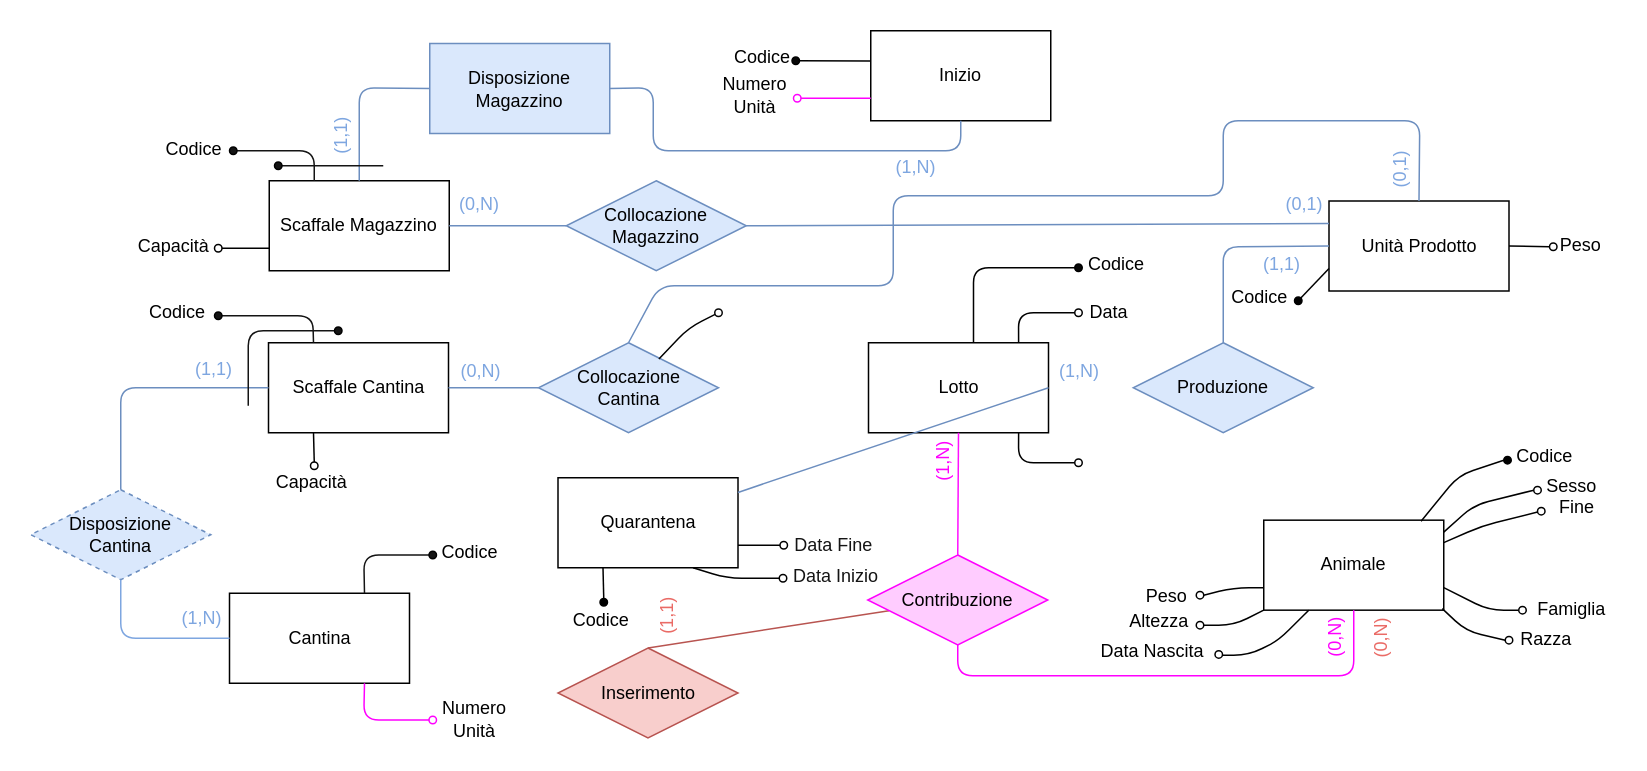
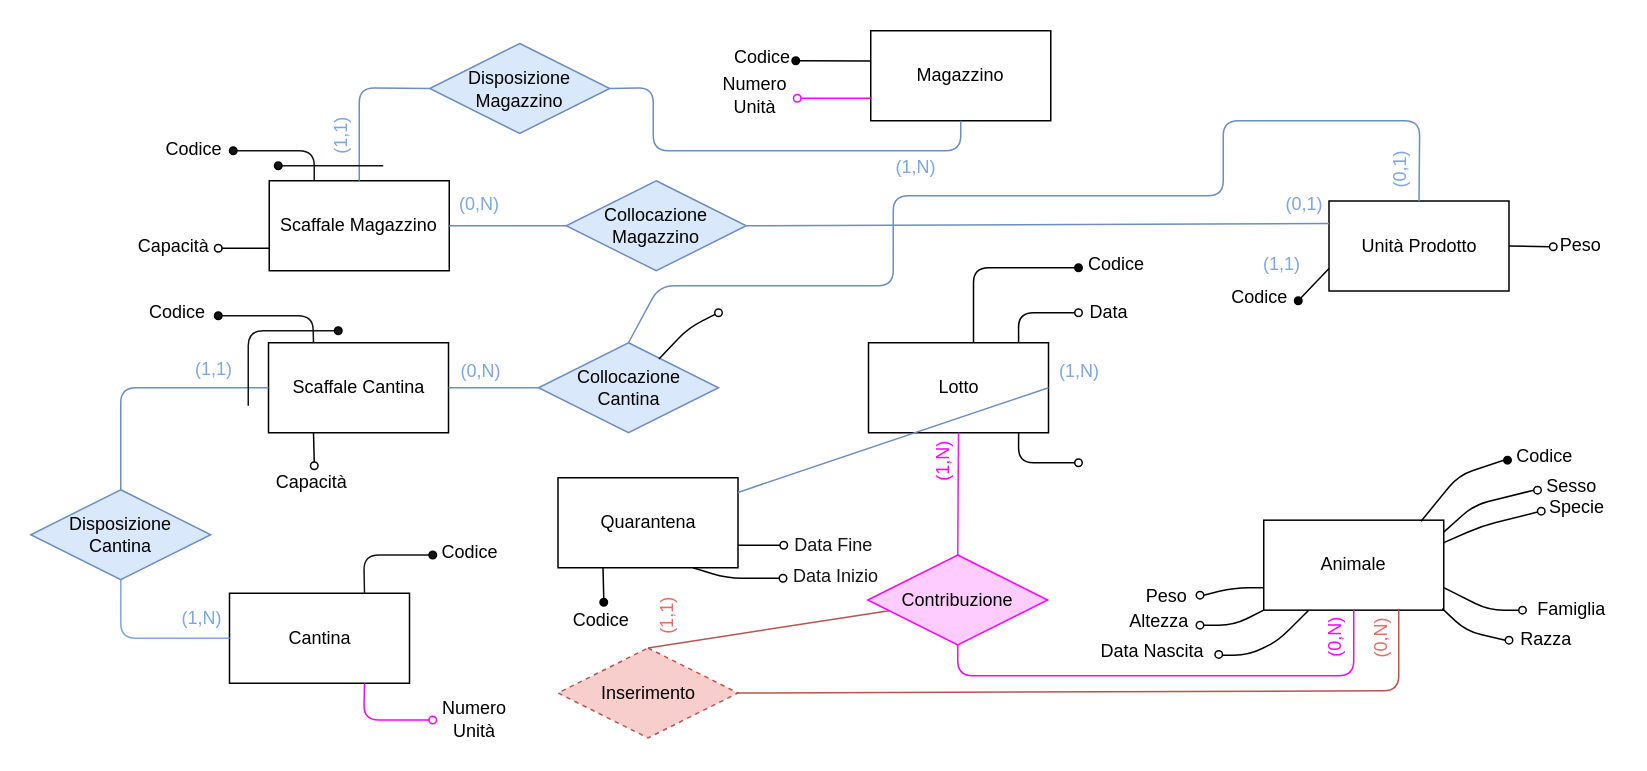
node "Inizio": label "Inizio" -> "Magazzino"
node "Disposizione Magazzino": shape rectangle -> diamond
edge "Unità Prodotto" -- "Produzione": removed
node "Produzione": removed
node "Fine": label "Fine" -> "Specie"
node "Disposizione Cantina": style dashed -> solid
edge "Animale" -- "Inserimento": added
node "Inserimento": style solid -> dashed
